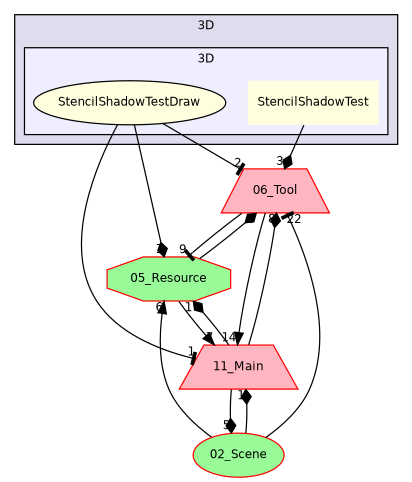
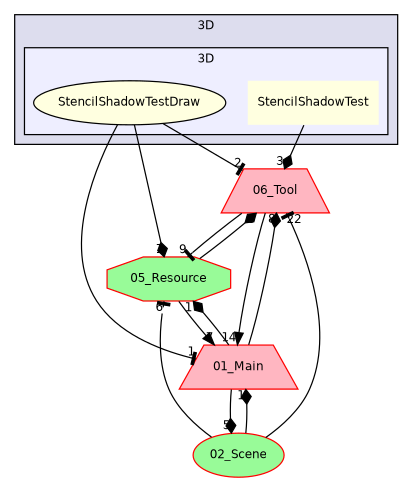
node "11_Main": label "11_Main" -> "01_Main"
edge "02_Scene" -> "05_Resource": arrowhead normal -> tee
